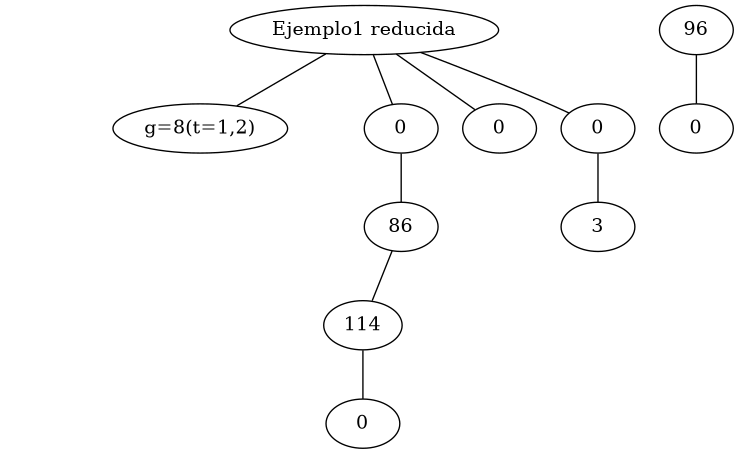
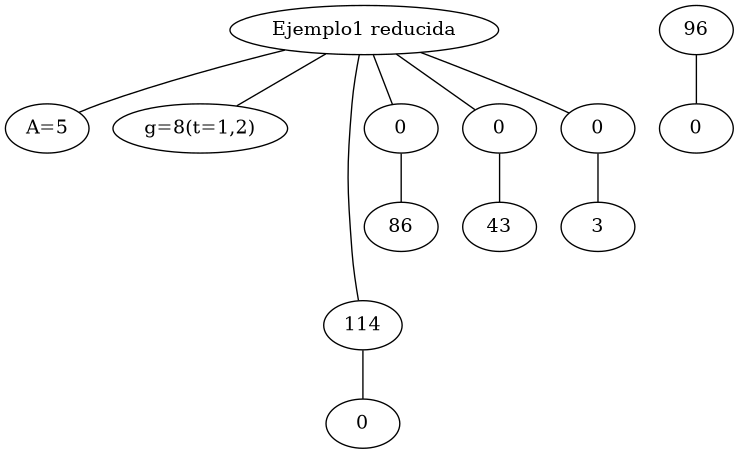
node "A=5": added
node "43": added
edge "86" -- "114": now "Ejemplo1 reducida" -- "114"
